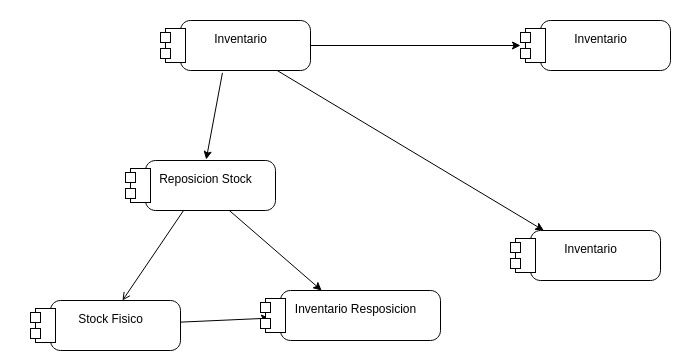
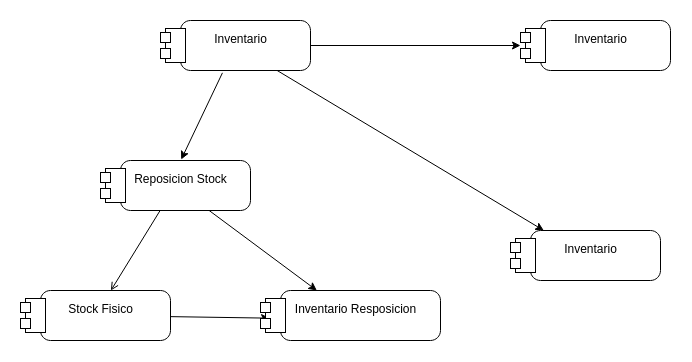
node "Reposicion Stock": moved (201, 186) -> (176, 186)
node "Stock Fisico": moved (106, 326) -> (96, 316)
